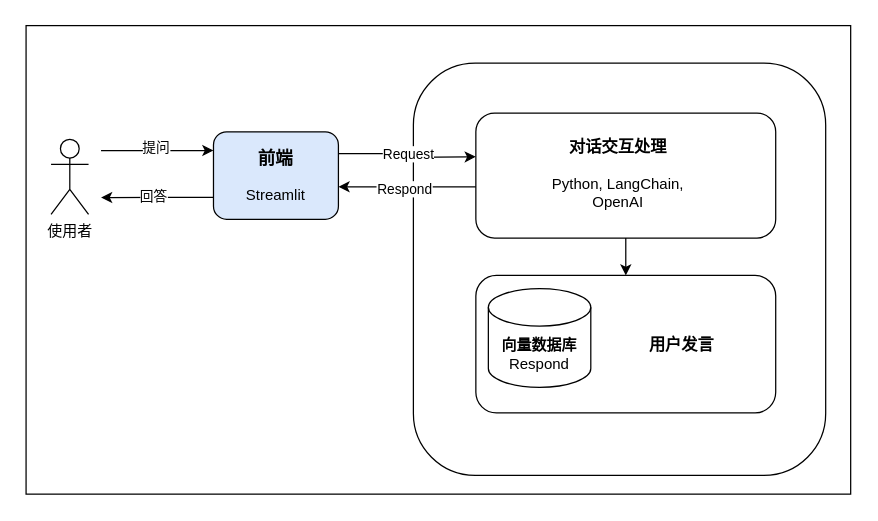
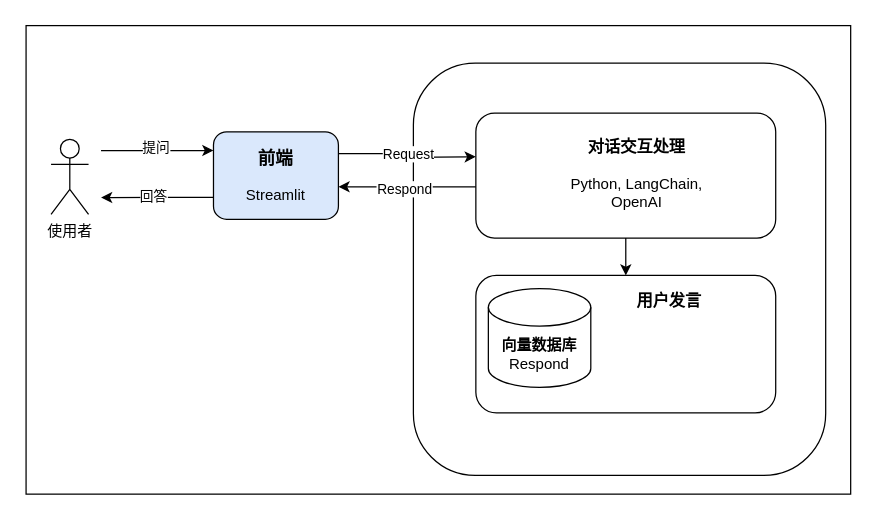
node "对话交互处理 Python, LangChain, OpenAI": moved (618, 174) -> (637, 174)
node "用户发言": moved (682, 344) -> (669, 301)
